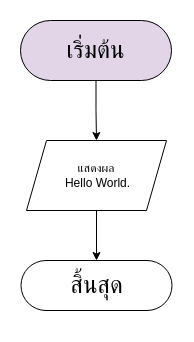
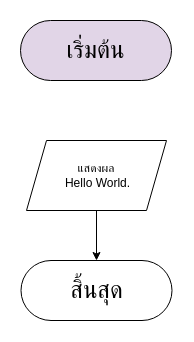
edge "เริ่มต้น" -> "แสดงผล Hello World.": removed
node "สิ้นสุด": size 151x50 -> 151x60
